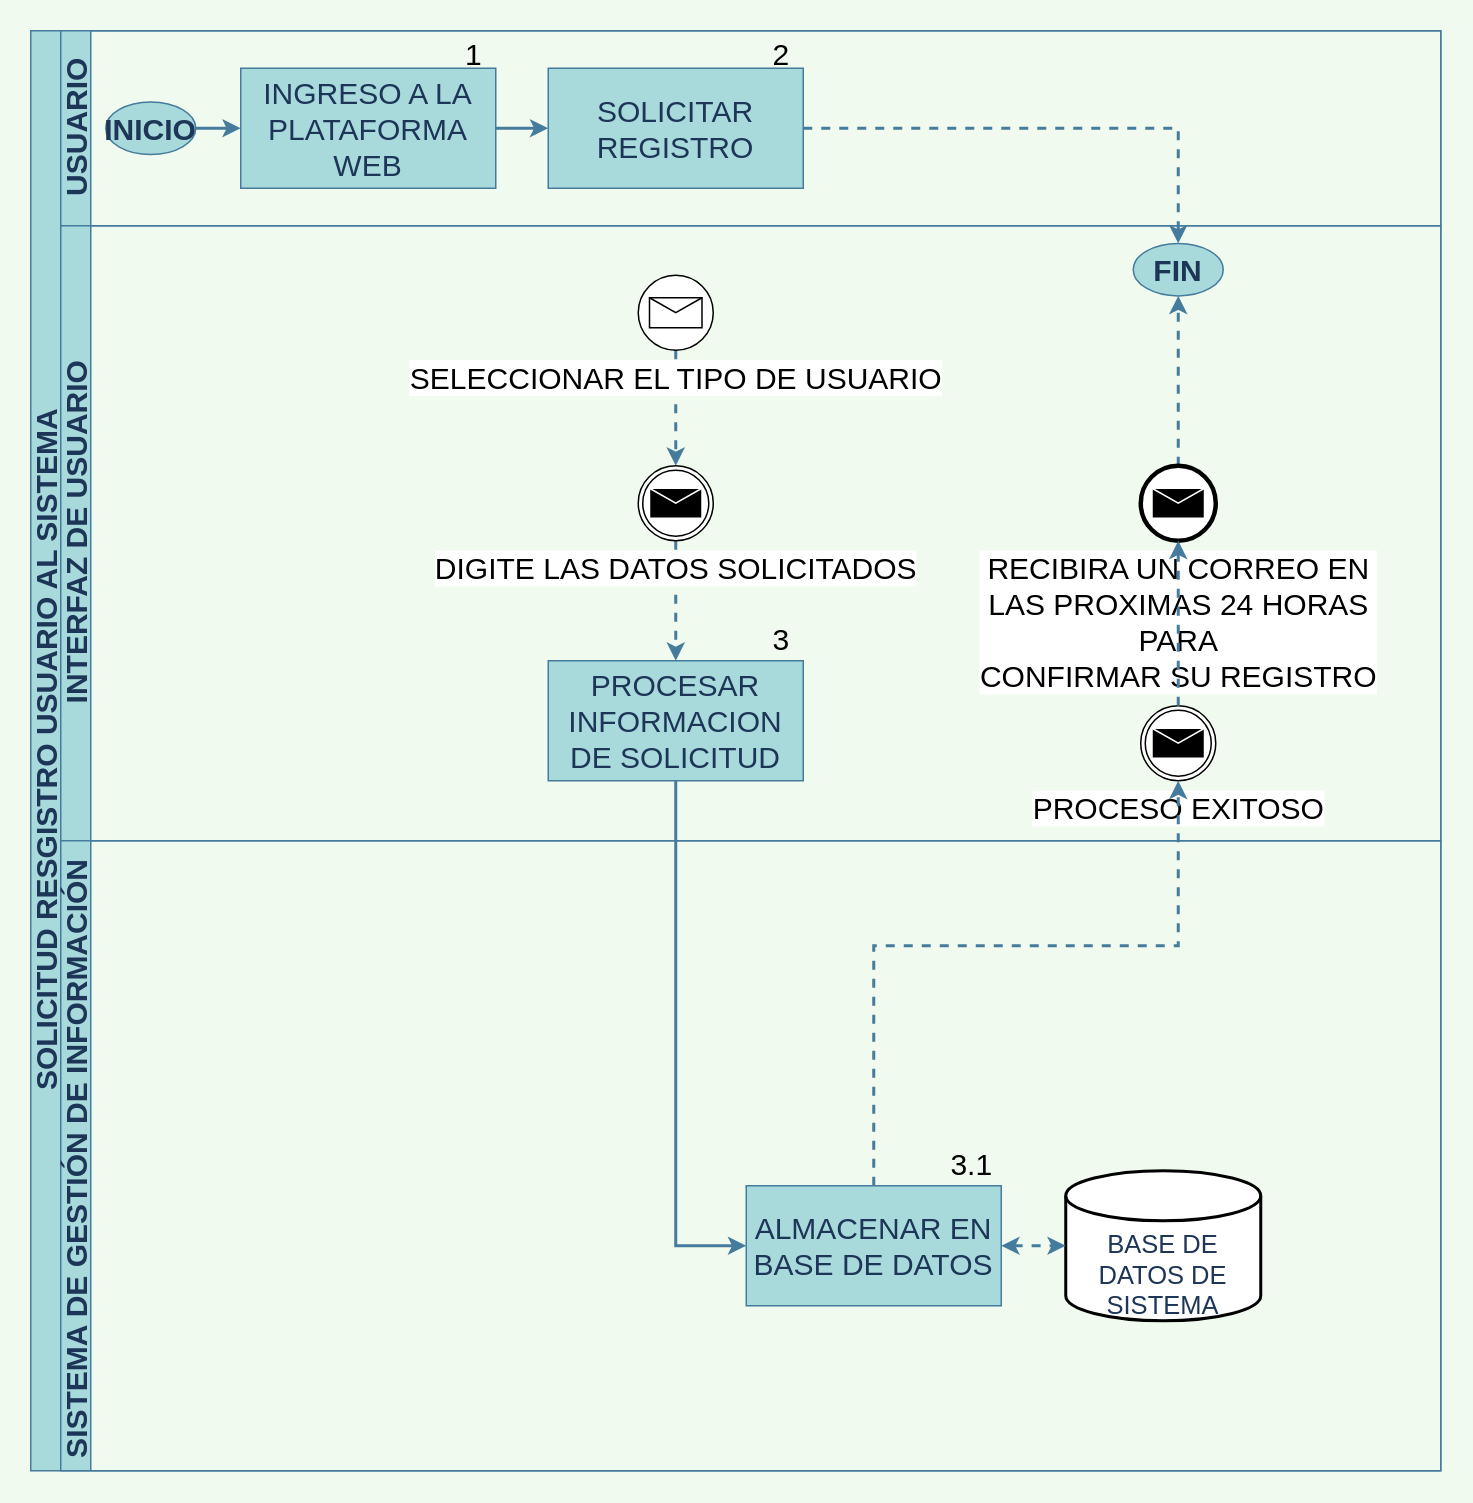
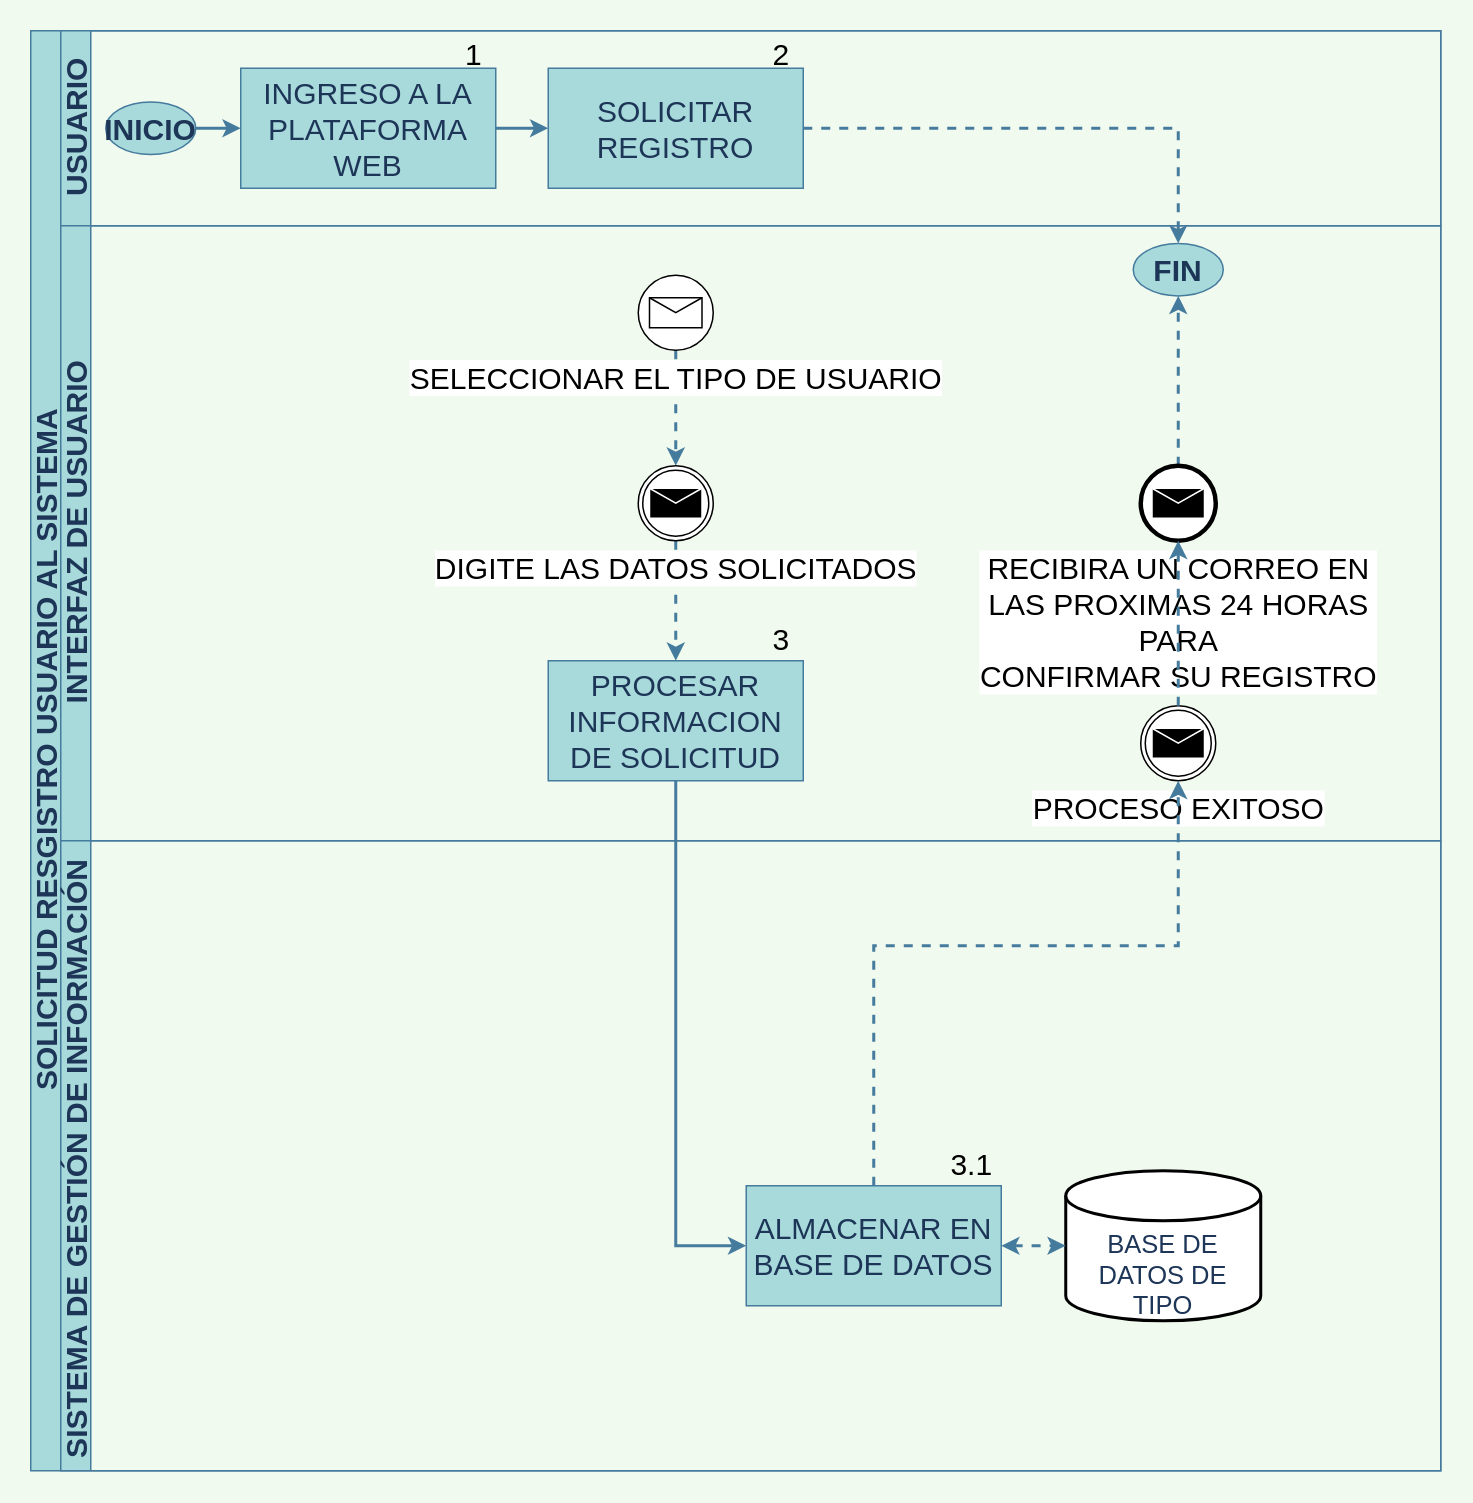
node "BASE DE DATOS DE SISTEMA": label "BASE DE DATOS DE SISTEMA" -> "BASE DE DATOS DE TIPO"
